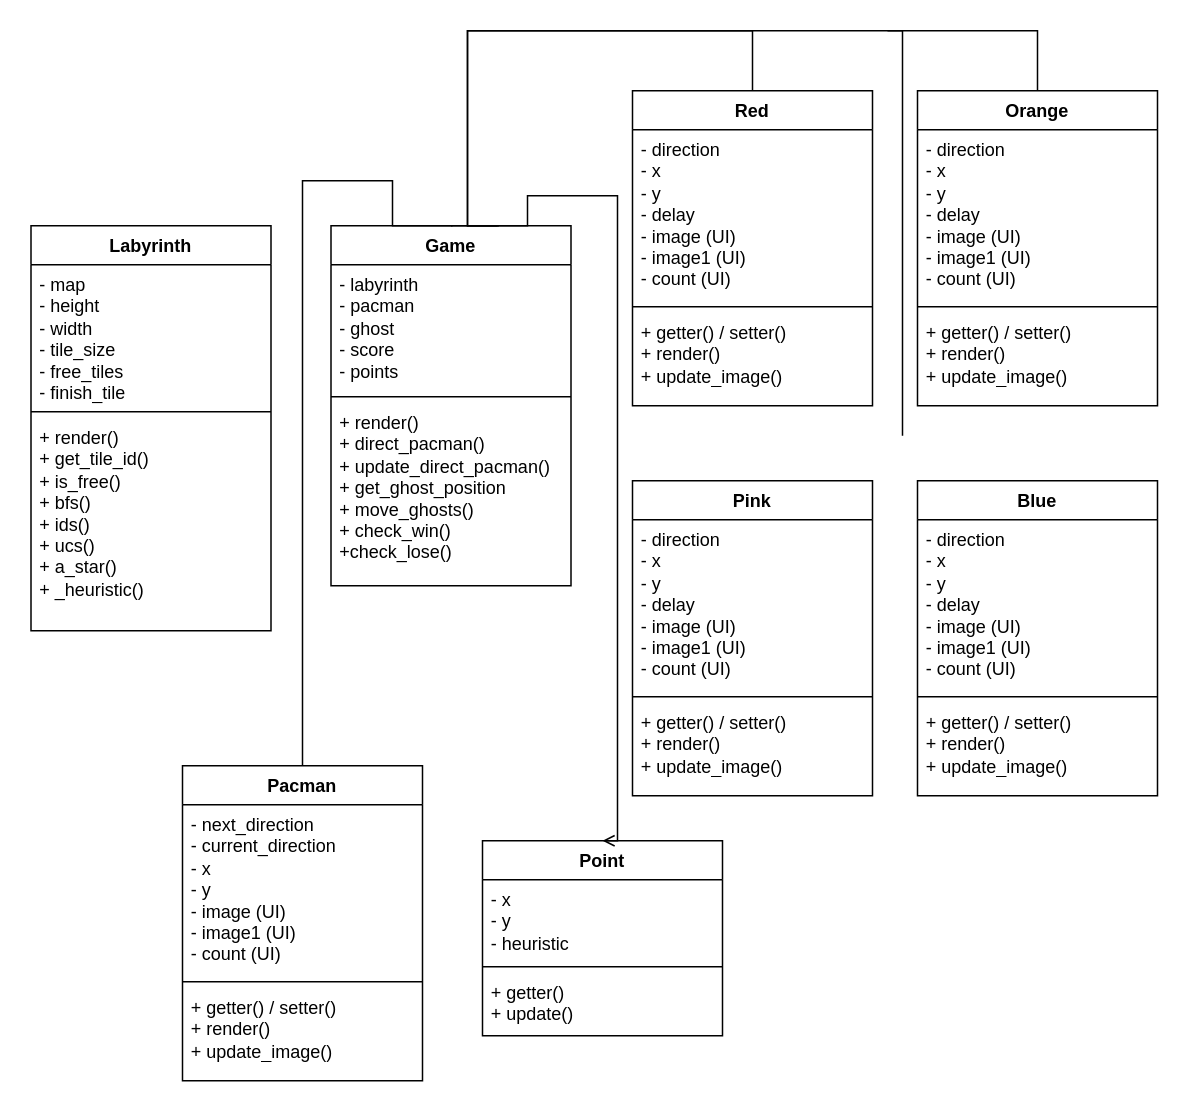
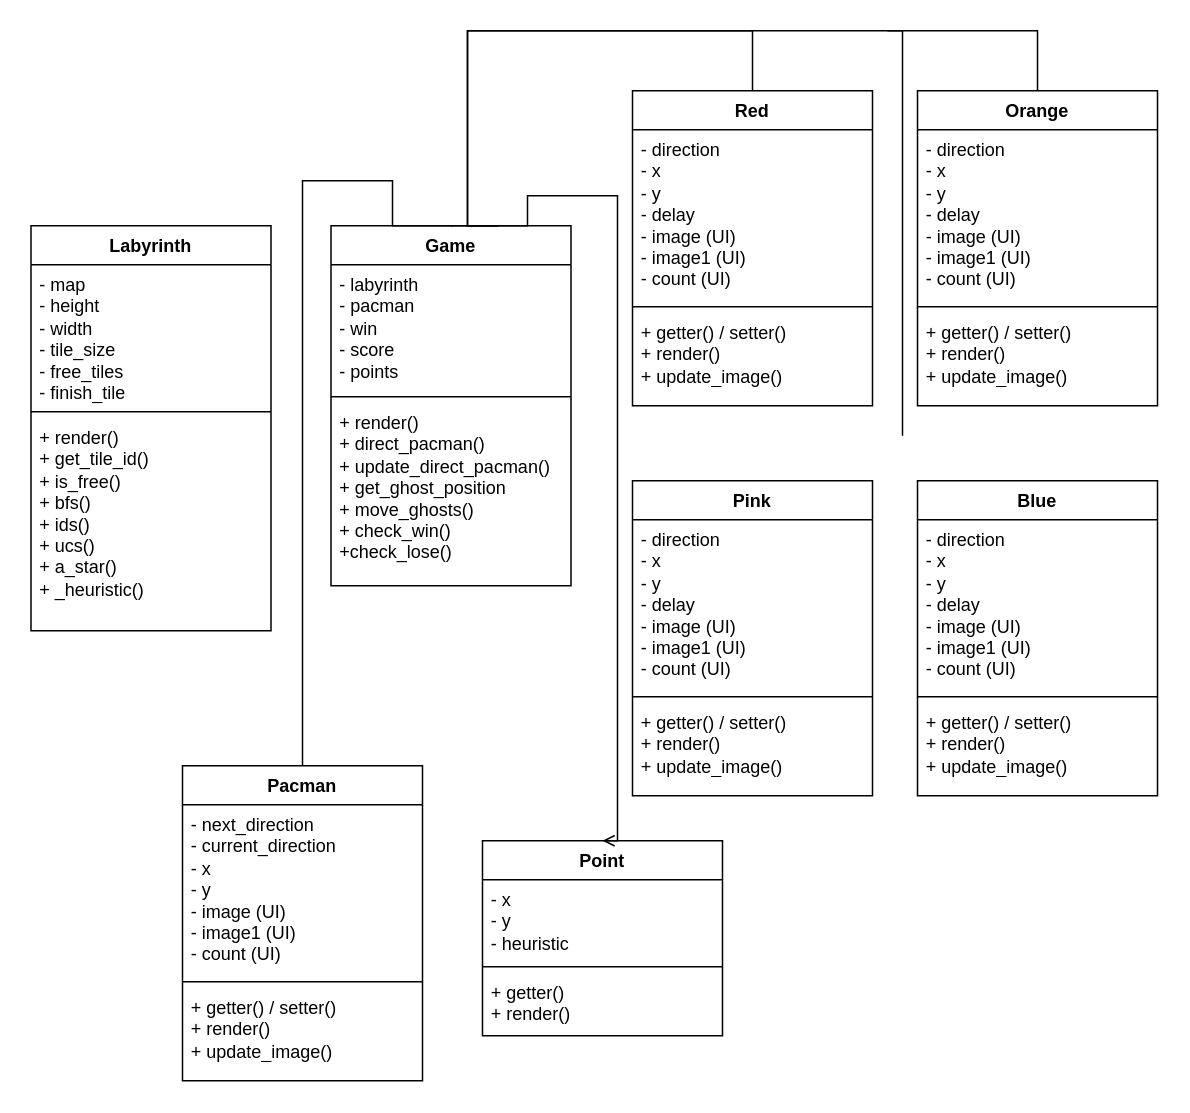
node "- labyrinth - pacman - ghost - score - points": label "- labyrinth - pacman - ghost - score - points" -> "- labyrinth - pacman - win - score - points"
node "+ getter() + update()": label "+ getter() + update()" -> "+ getter() + render()"
